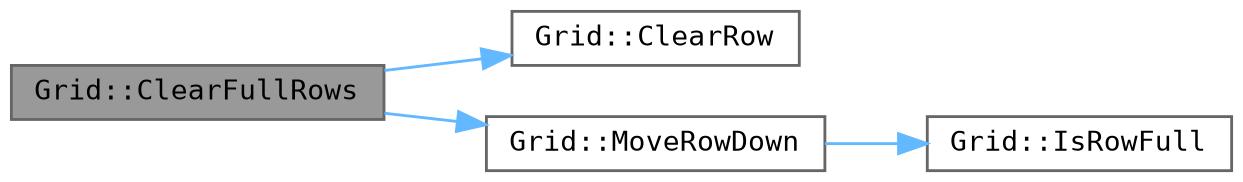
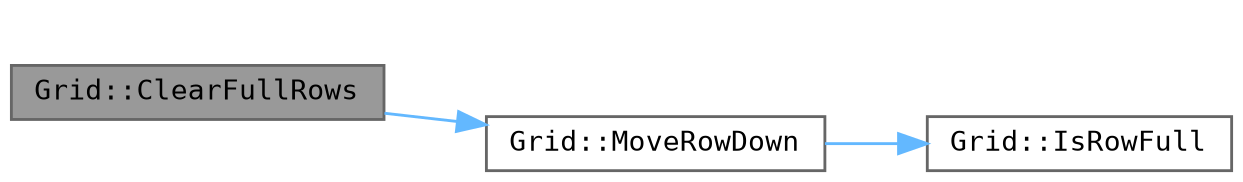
node "Grid::ClearRow": removed
